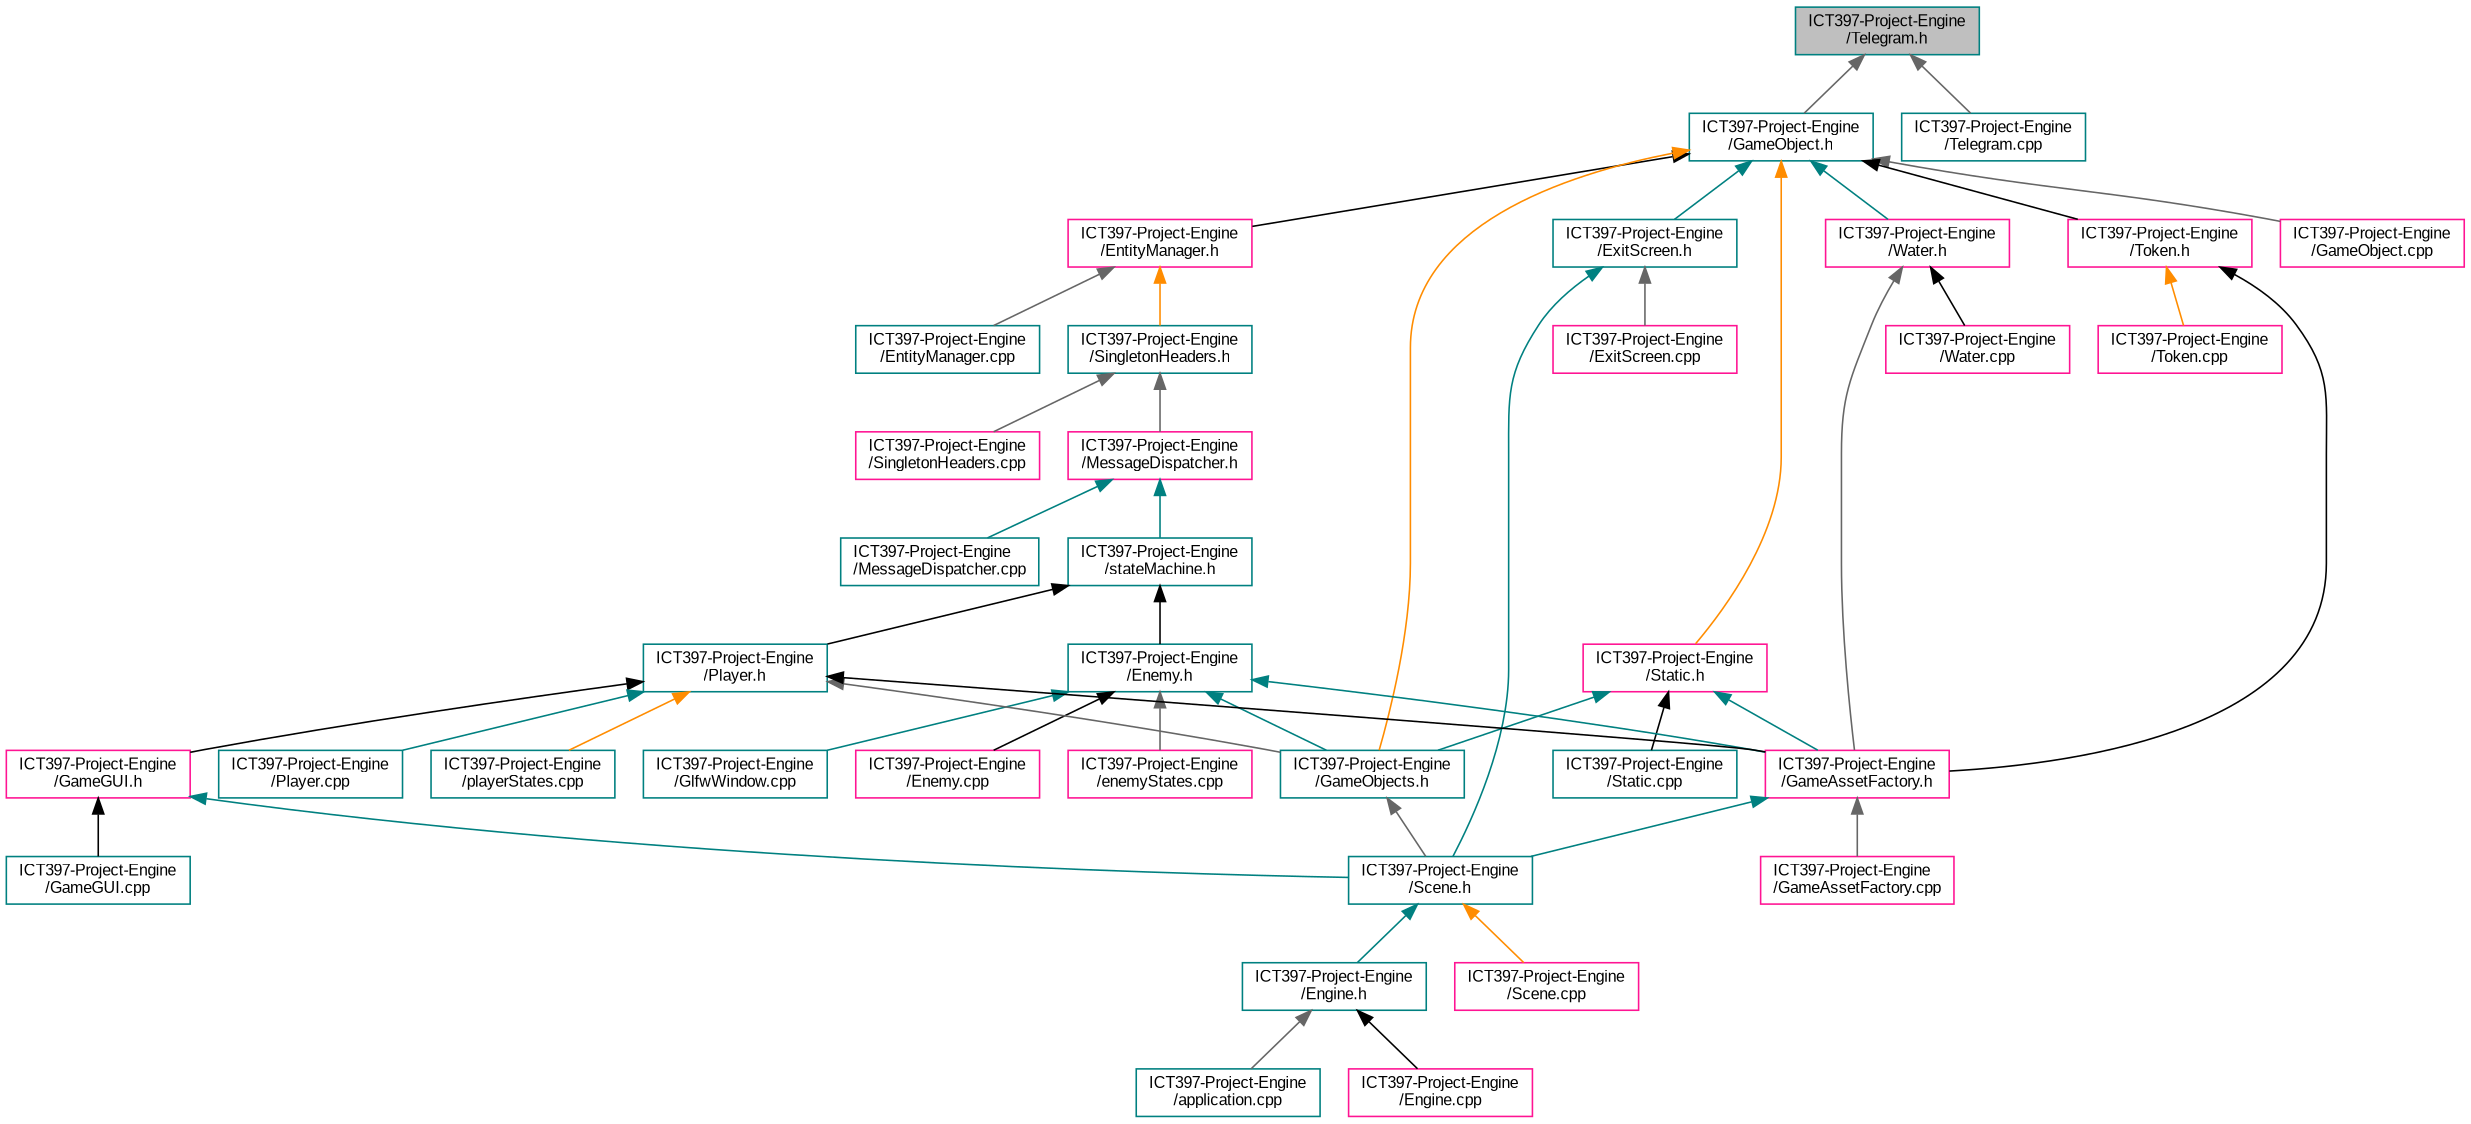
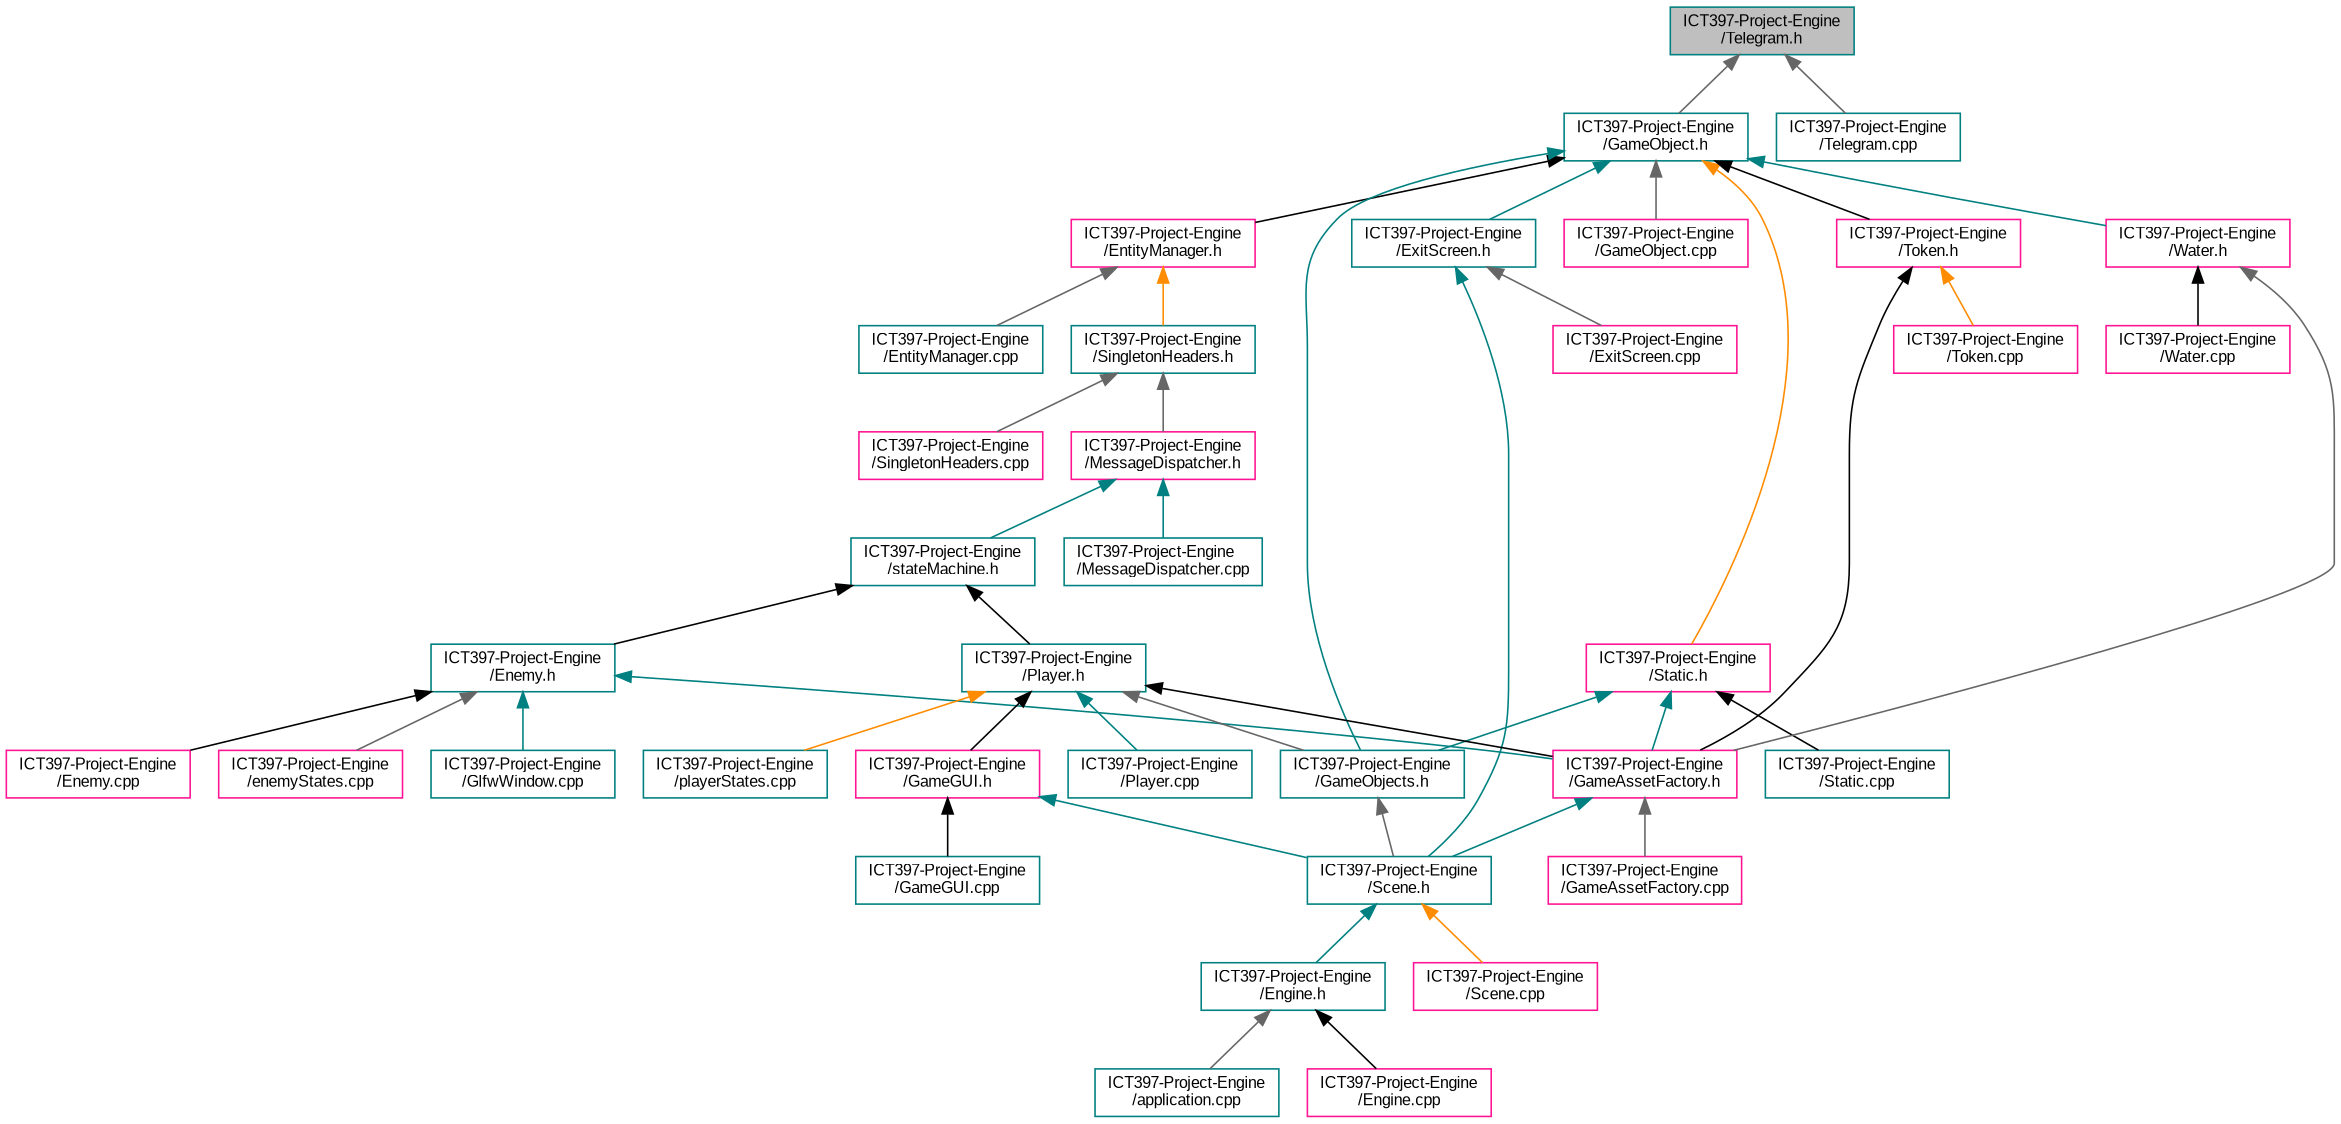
edge "ICT397-Project-Engine /GameObjects.h" -> "ICT397-Project-Engine /GameObject.h": color darkorange -> teal
edge "ICT397-Project-Engine /GameObjects.h" -> "ICT397-Project-Engine /Enemy.h": removed
